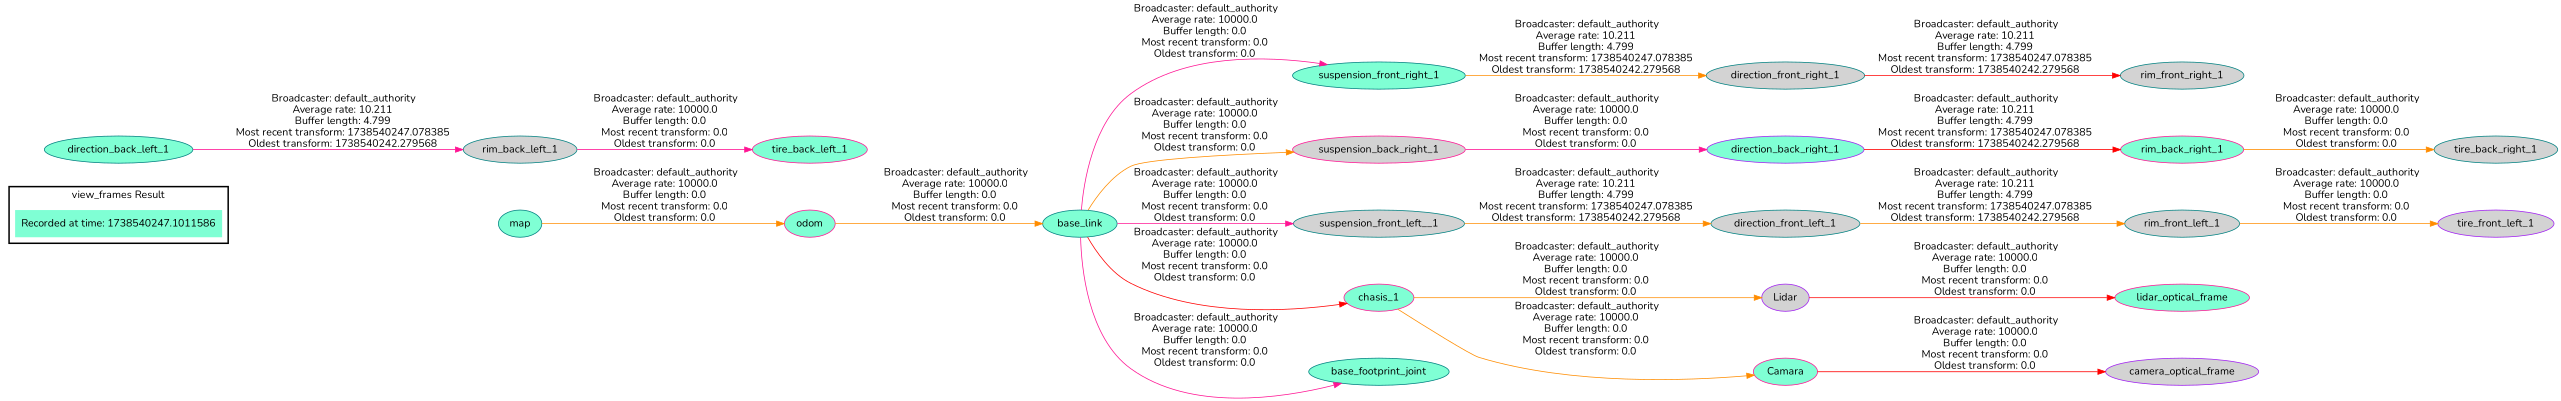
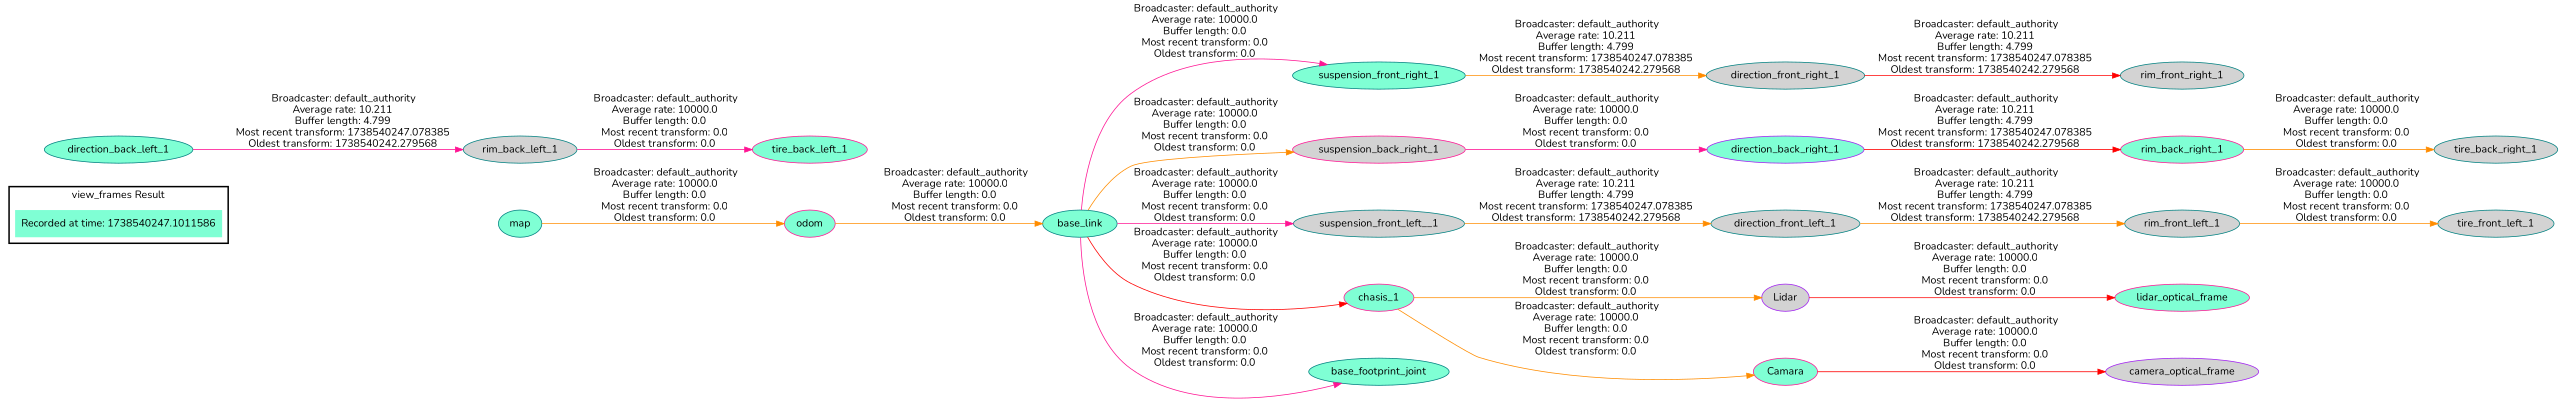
node "tire_front_left_1": color purple -> teal
